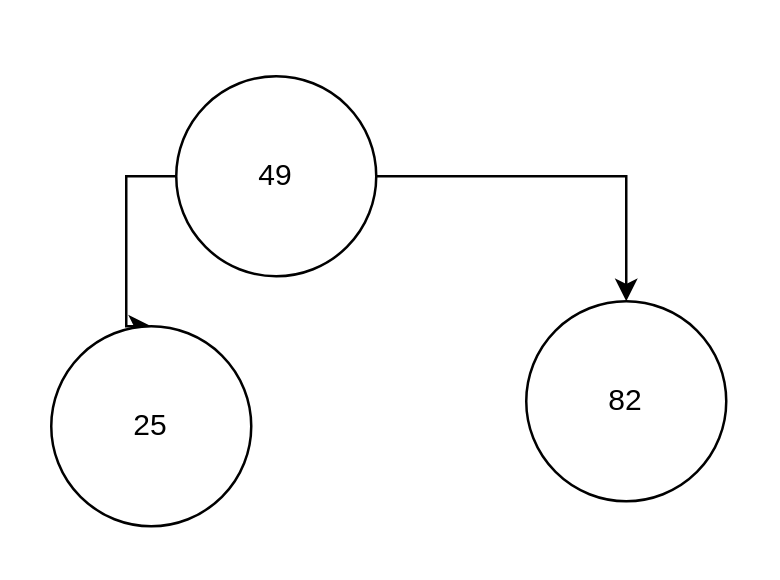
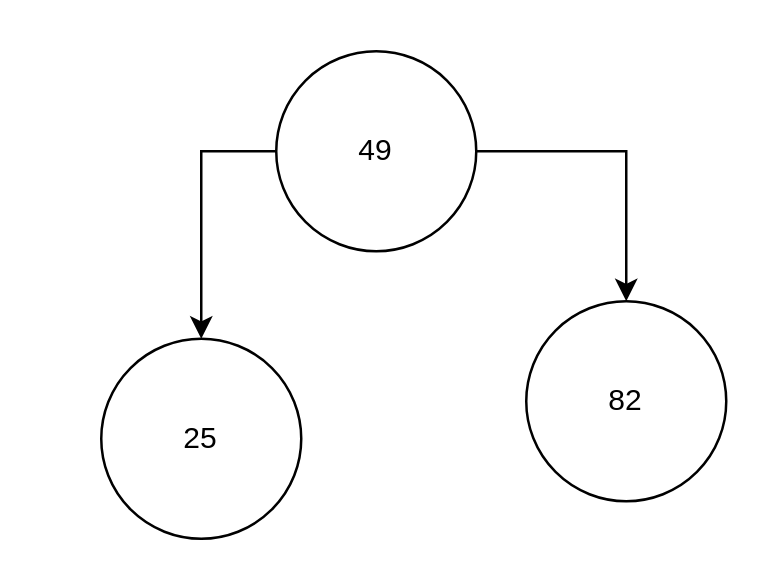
node "49": moved (276, 176) -> (376, 151)
node "25": moved (151, 426) -> (201, 439)
